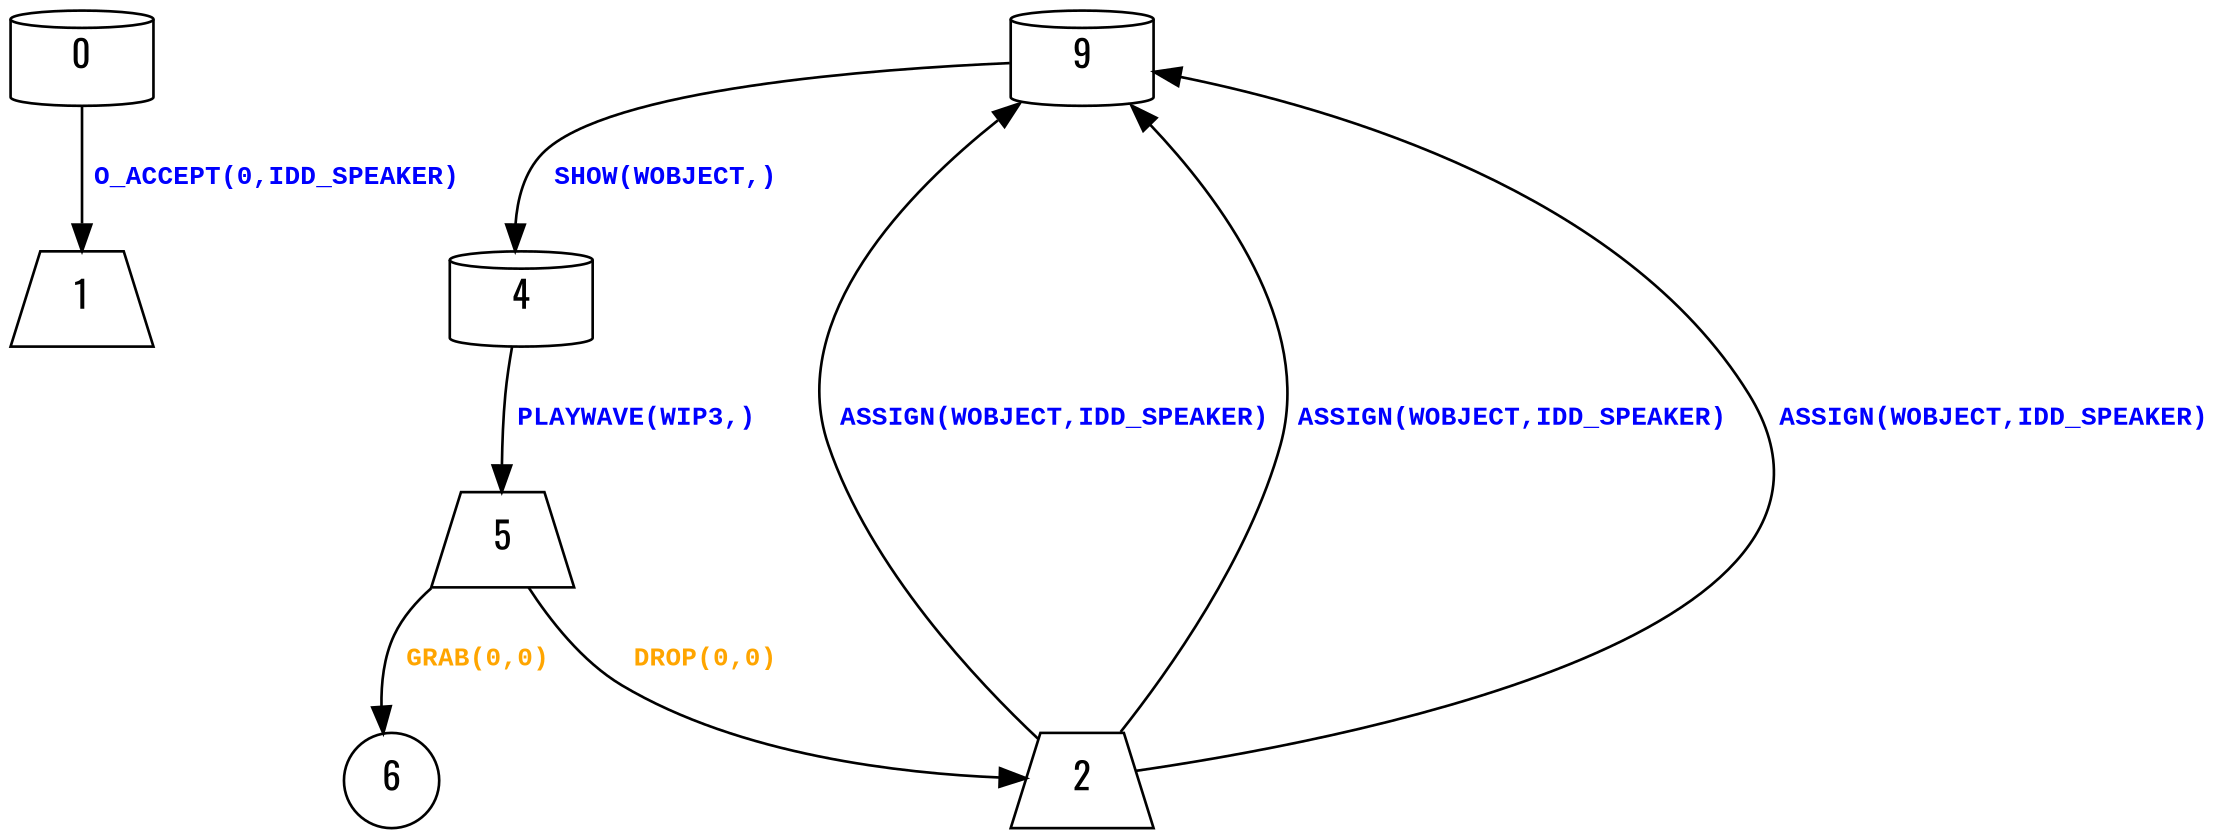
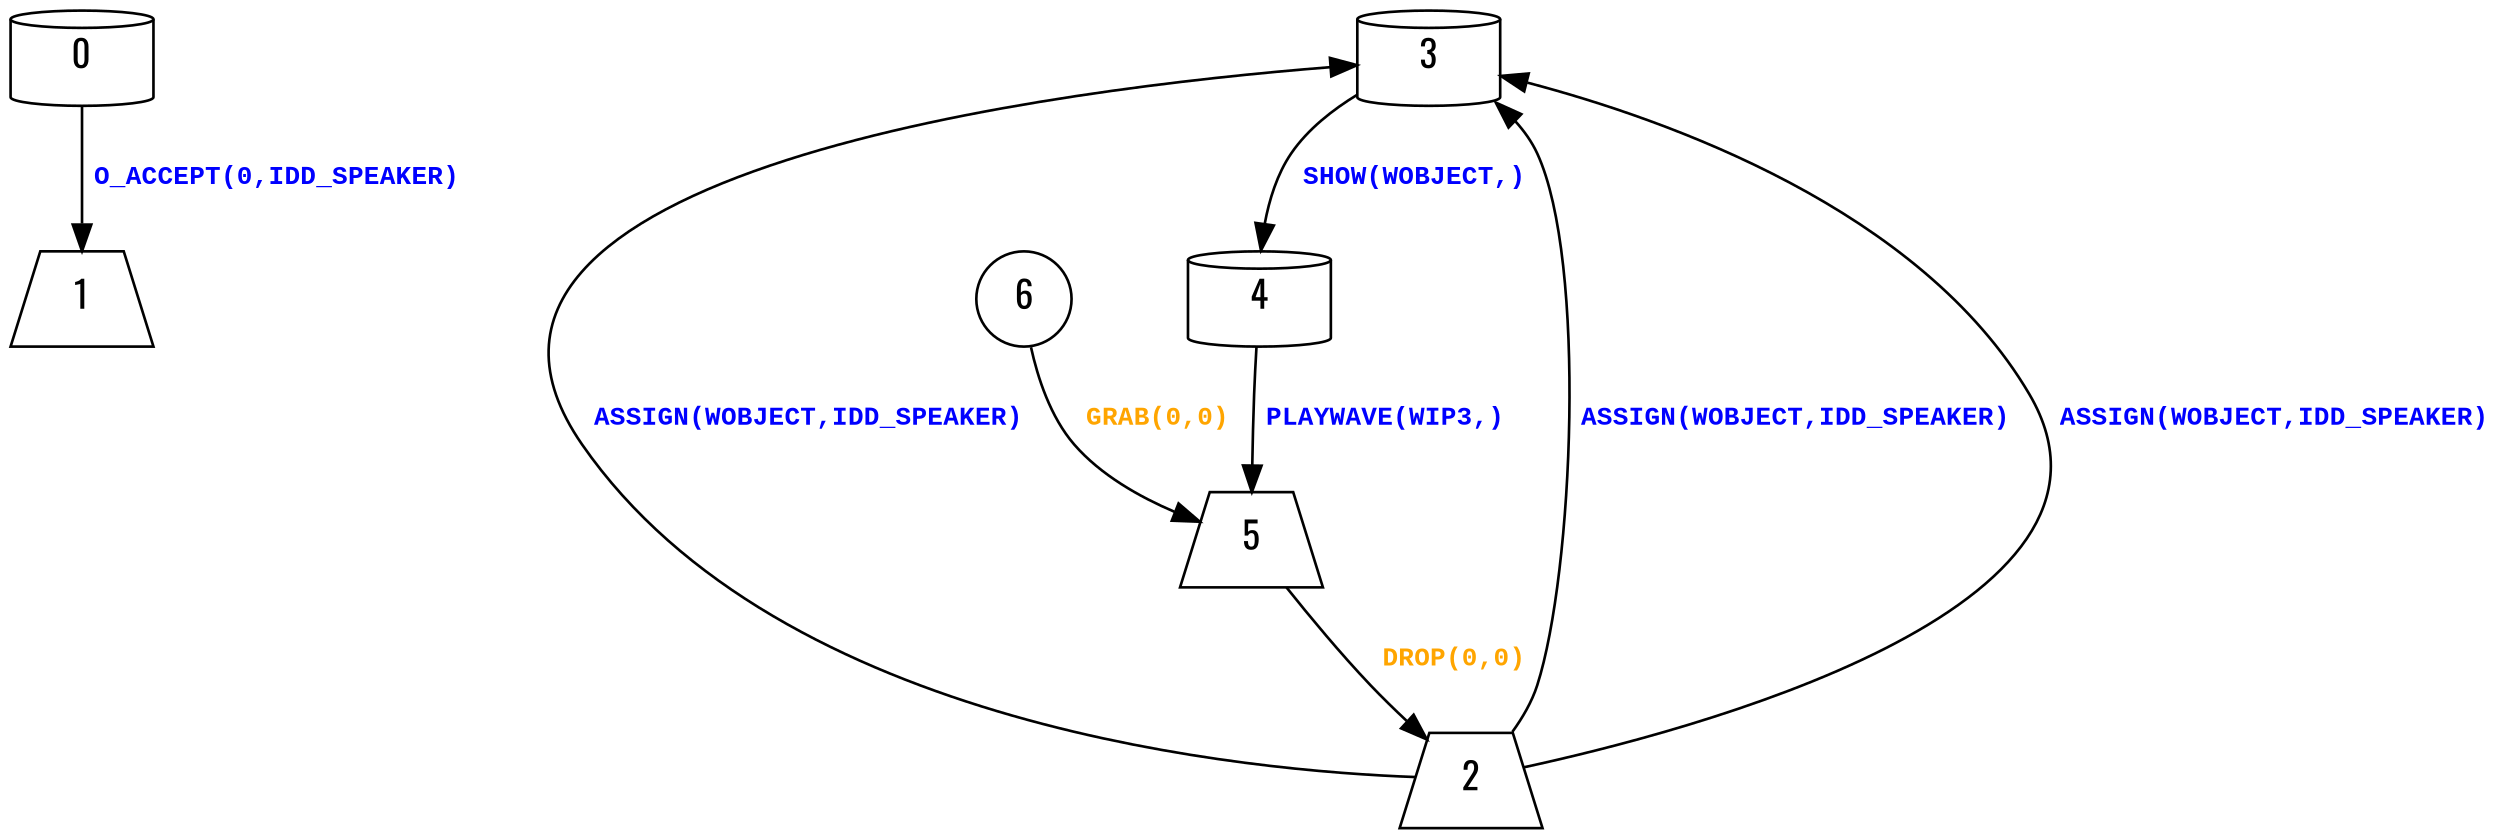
node "9": label "9" -> "3"
edge "5" -> "6": reversed
